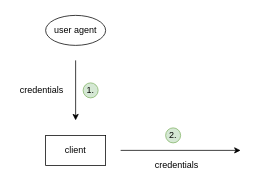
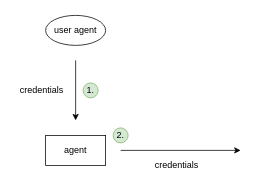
node "2.": moved (173, 135) -> (120, 135)
node "client": label "client" -> "agent"
